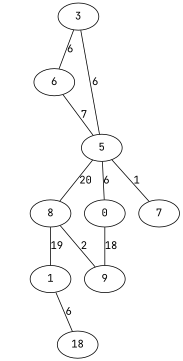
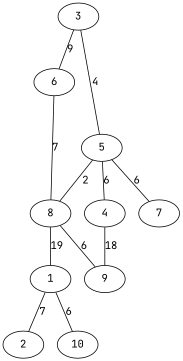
edge "3" -- "6": label "6" -> "9"
edge "3" -- "5": label "6" -> "4"
edge "6" -- "5": now "6" -- "8"
edge "5" -- "8": label "20" -> "2"
edge "5" -- "7": label "1" -> "6"
node "0": label "0" -> "4"
edge "8" -- "9": label "2" -> "6"
node "2": added
node "18": label "18" -> "10"
